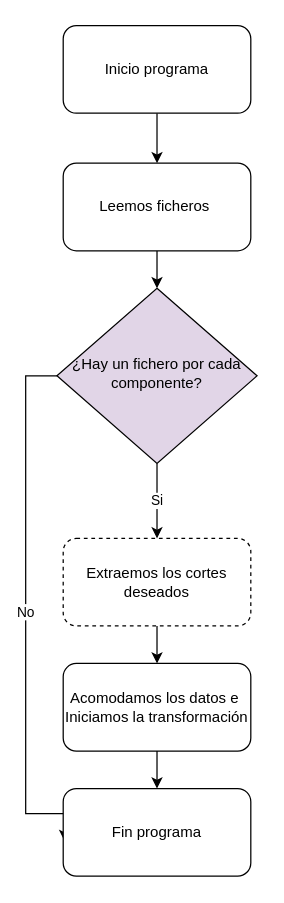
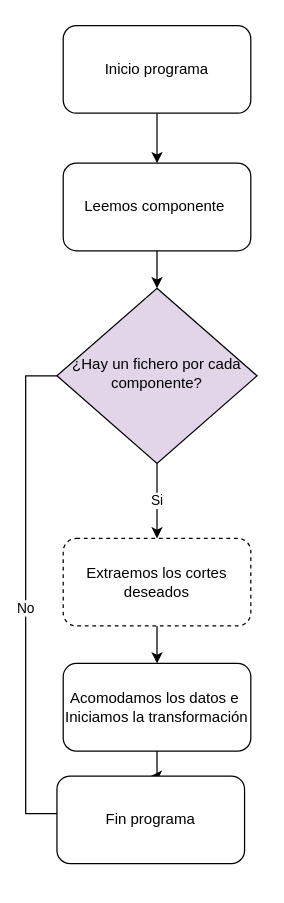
node "Leemos ficheros": label "Leemos ficheros" -> "Leemos componente"
node "Fin programa": moved (157, 832) -> (151, 819)
